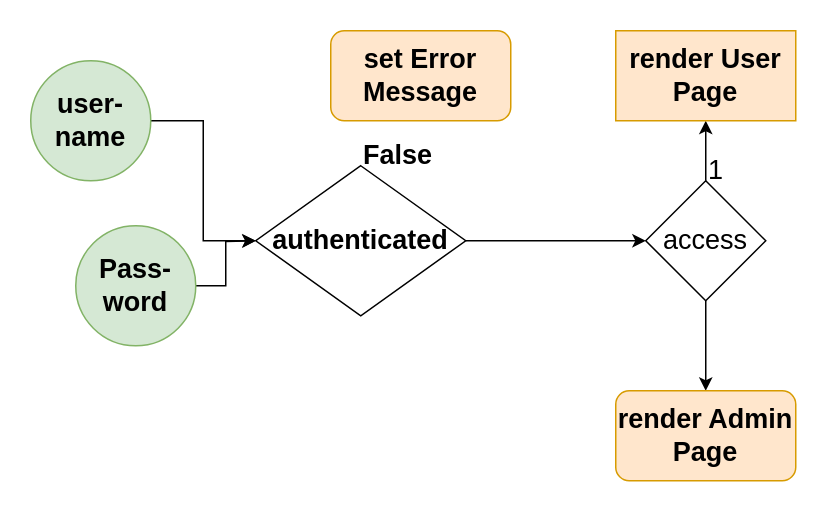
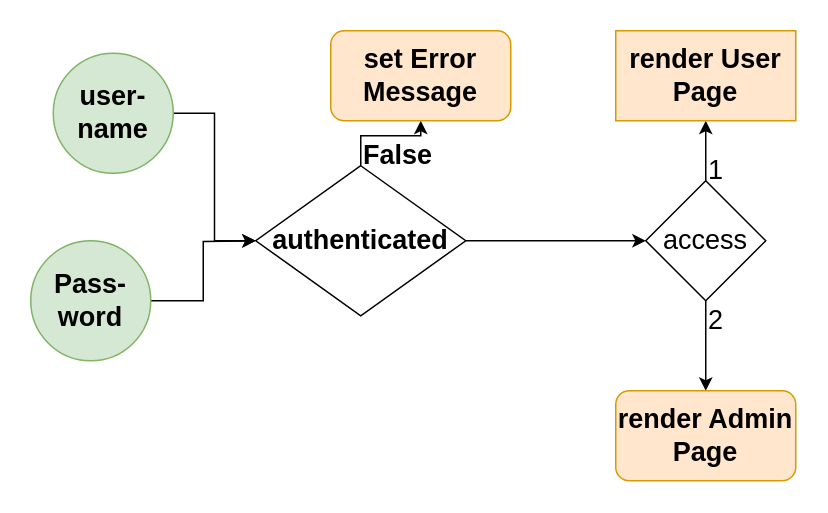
node "user-name": moved (91, 121) -> (113, 113)
edge "authenticated" -> "set Error Message": added
node "Pass-word": moved (136, 286) -> (91, 301)
node "2": added
